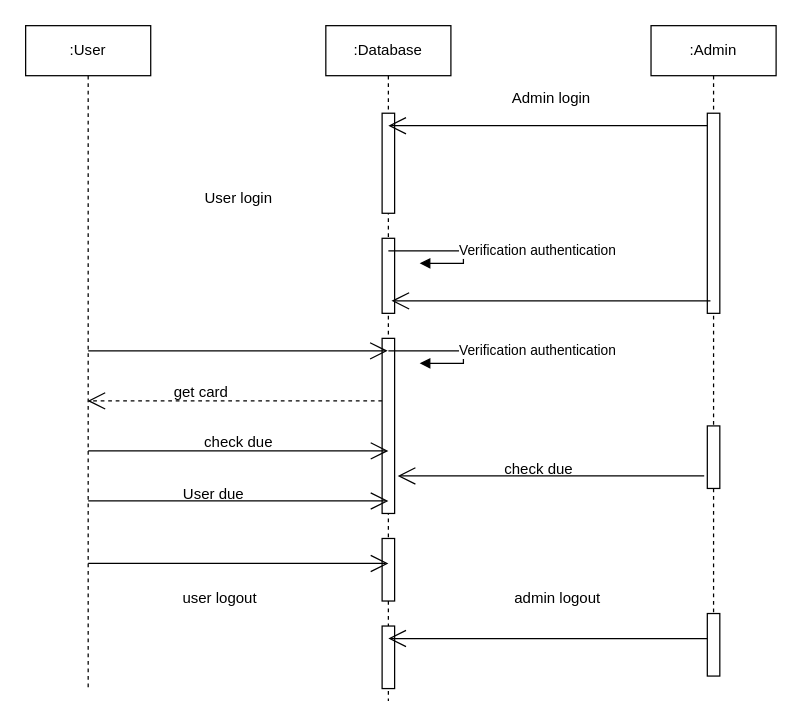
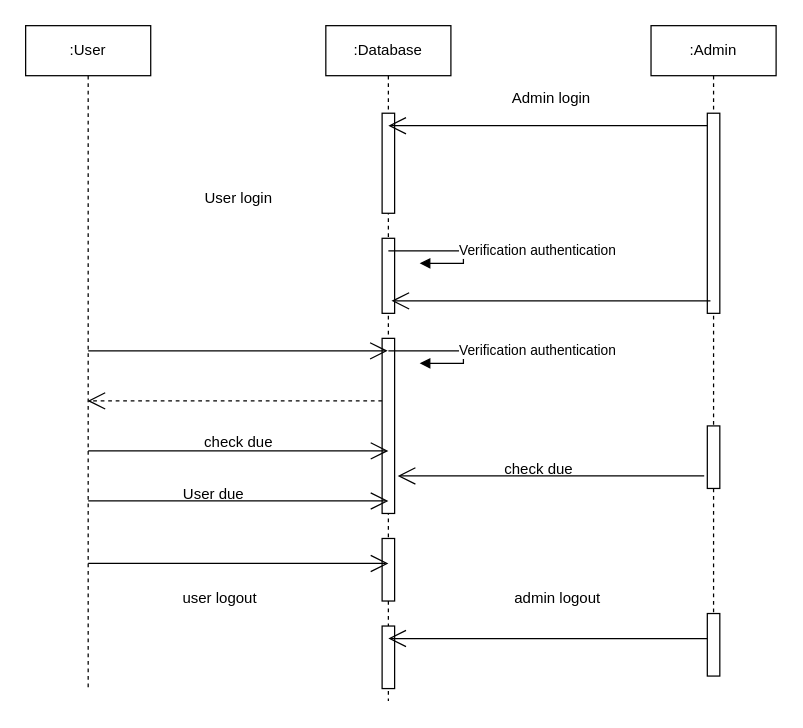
node "get card": removed
